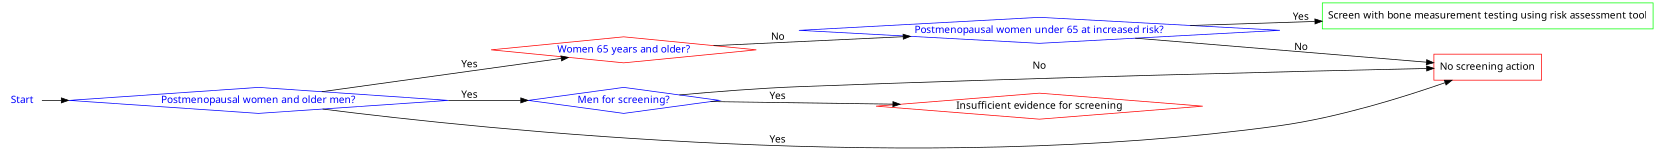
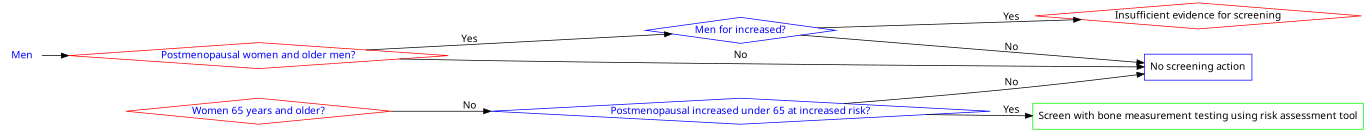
node "Postmenopausal women under 65 at increased risk?": label "Postmenopausal women under 65 at increased risk?" -> "Postmenopausal increased under 65 at increased risk?"
node "No screening action": color red -> blue
edge "Postmenopausal women and older men?" -> "Women 65 years and older?": removed, label "Yes"
node "Start": label "Start" -> "Men"
node "Postmenopausal women and older men?": color blue -> red
node "Men for screening?": label "Men for screening?" -> "Men for increased?"
edge "Postmenopausal women and older men?" -> "No screening action": label "Yes" -> "No"
